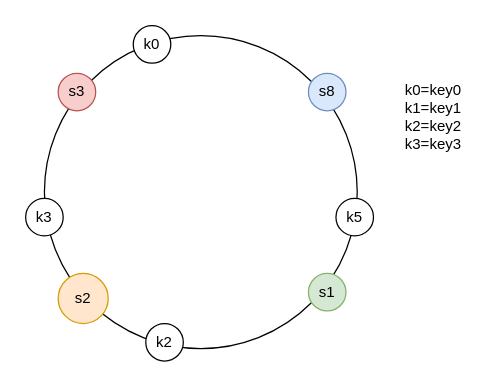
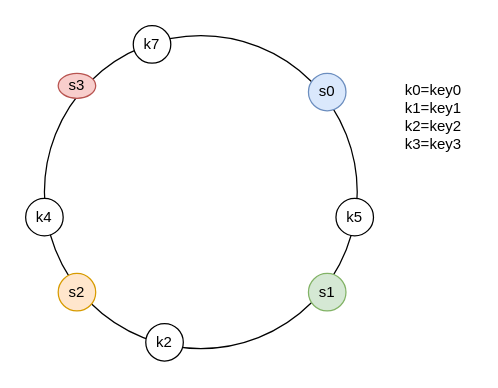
node "k0": label "k0" -> "k7"
node "s3": size 38x38 -> 38x25
node "s8": label "s8" -> "s0"
node "k3": label "k3" -> "k4"
node "s2": size 50x50 -> 38x38
